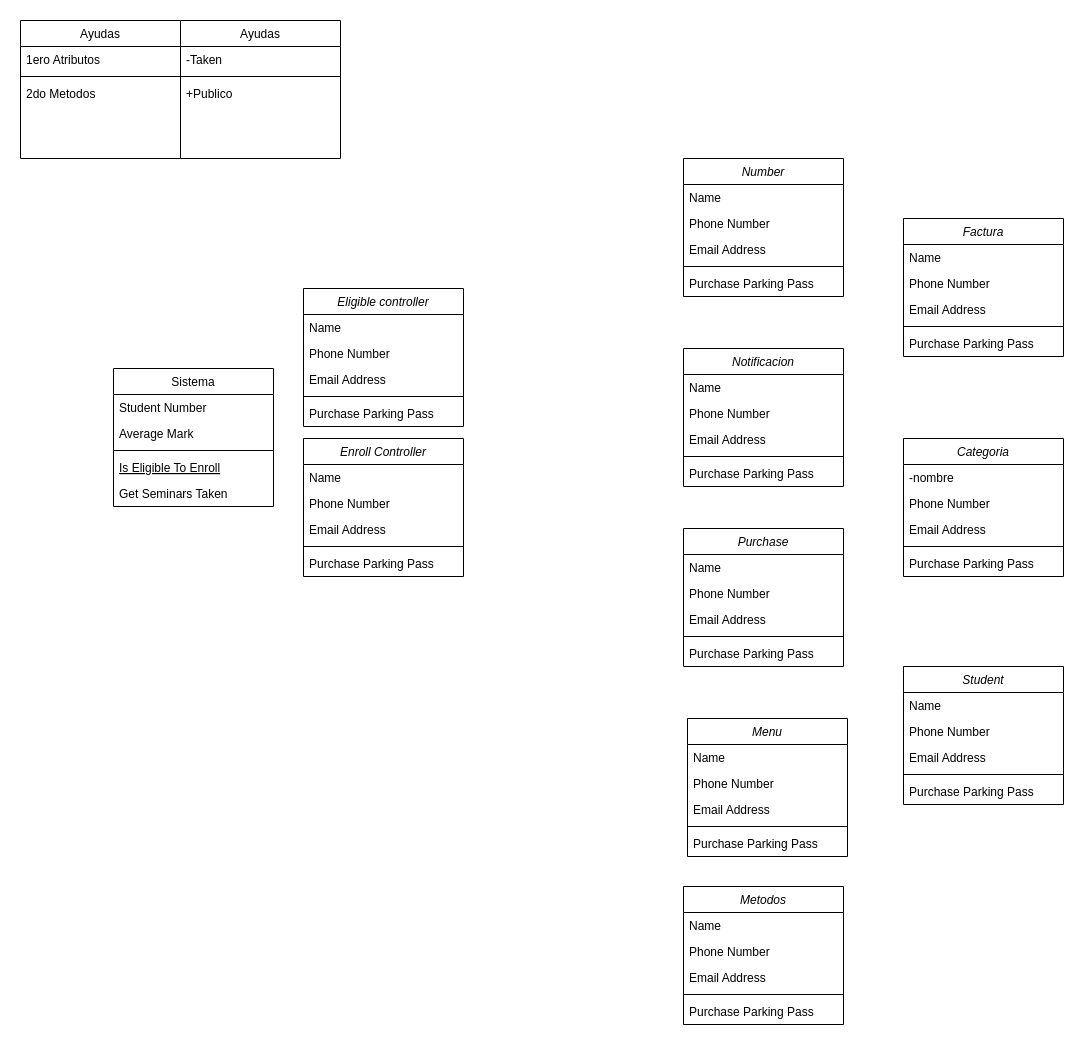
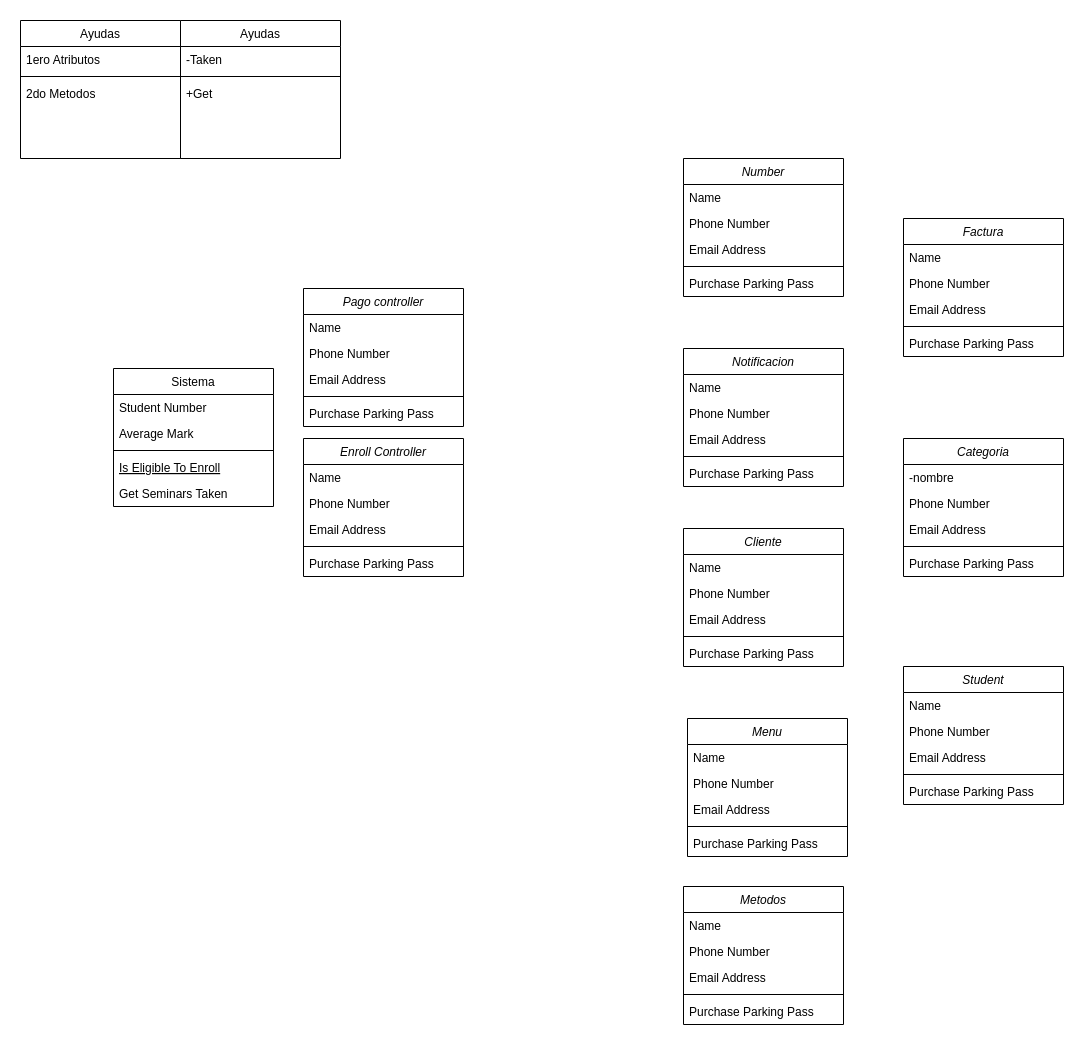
node "+Publico": label "+Publico" -> "+Get"
node "Eligible controller": label "Eligible controller" -> "Pago controller"
node "Purchase": label "Purchase" -> "Cliente"
